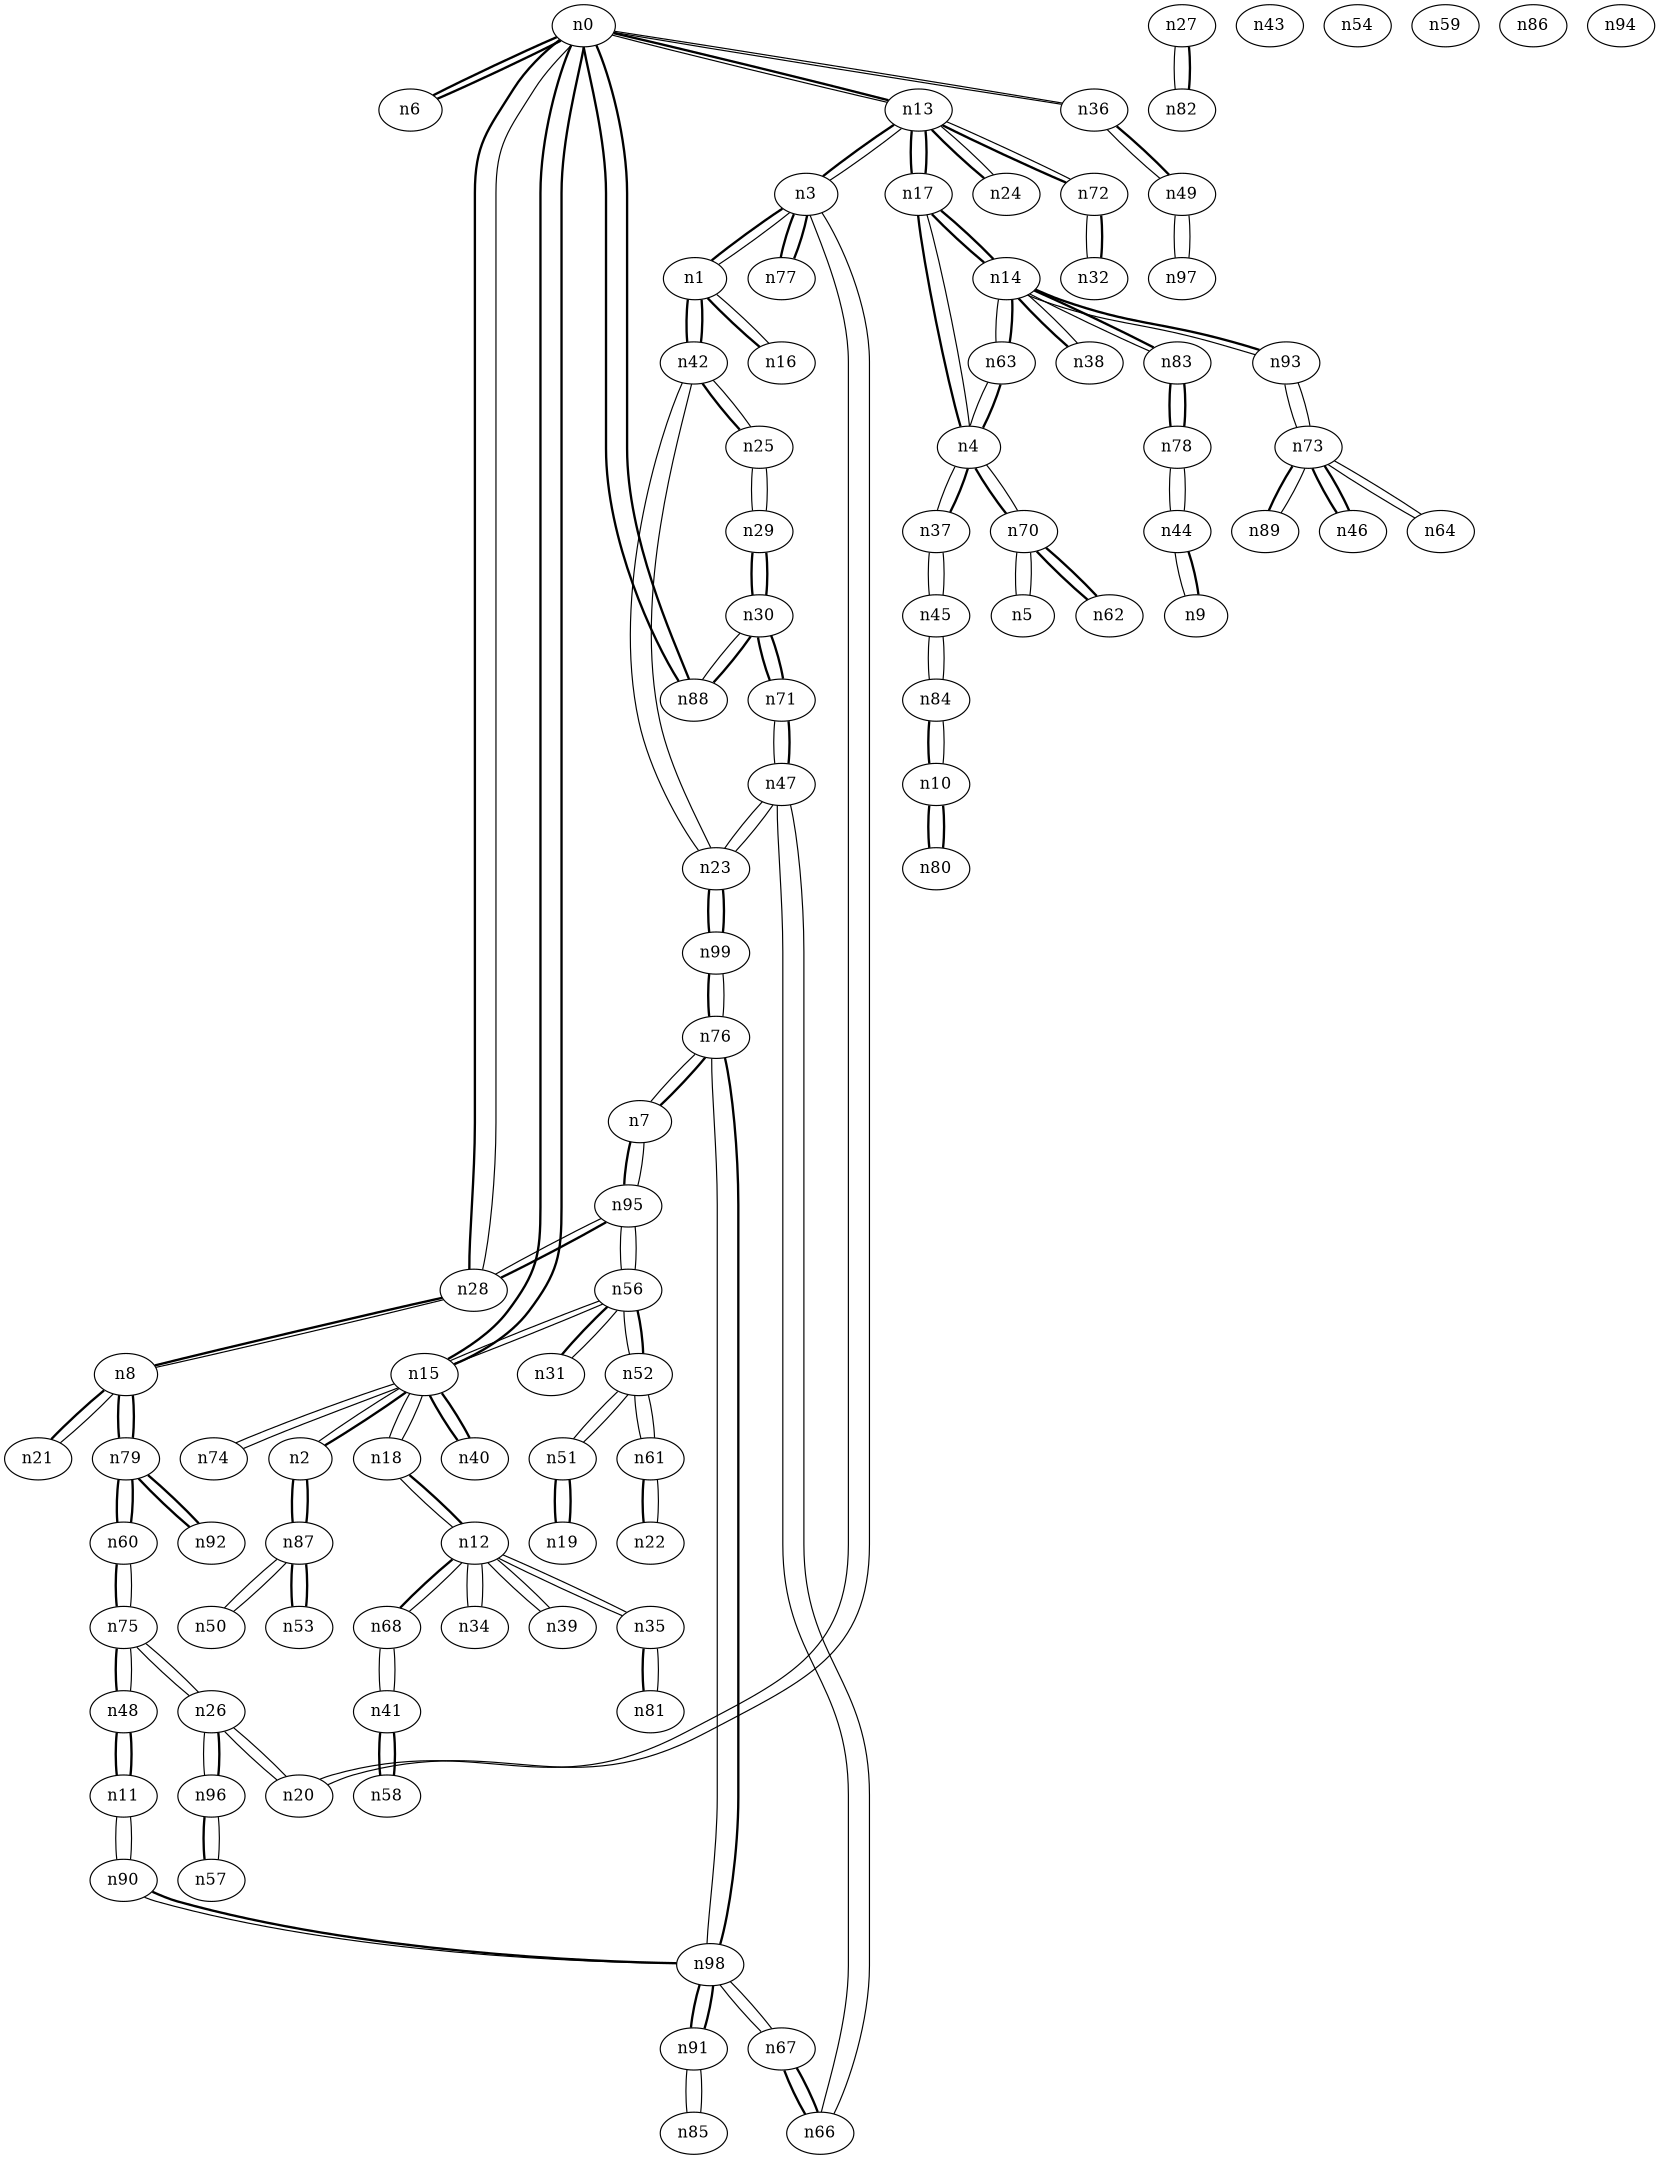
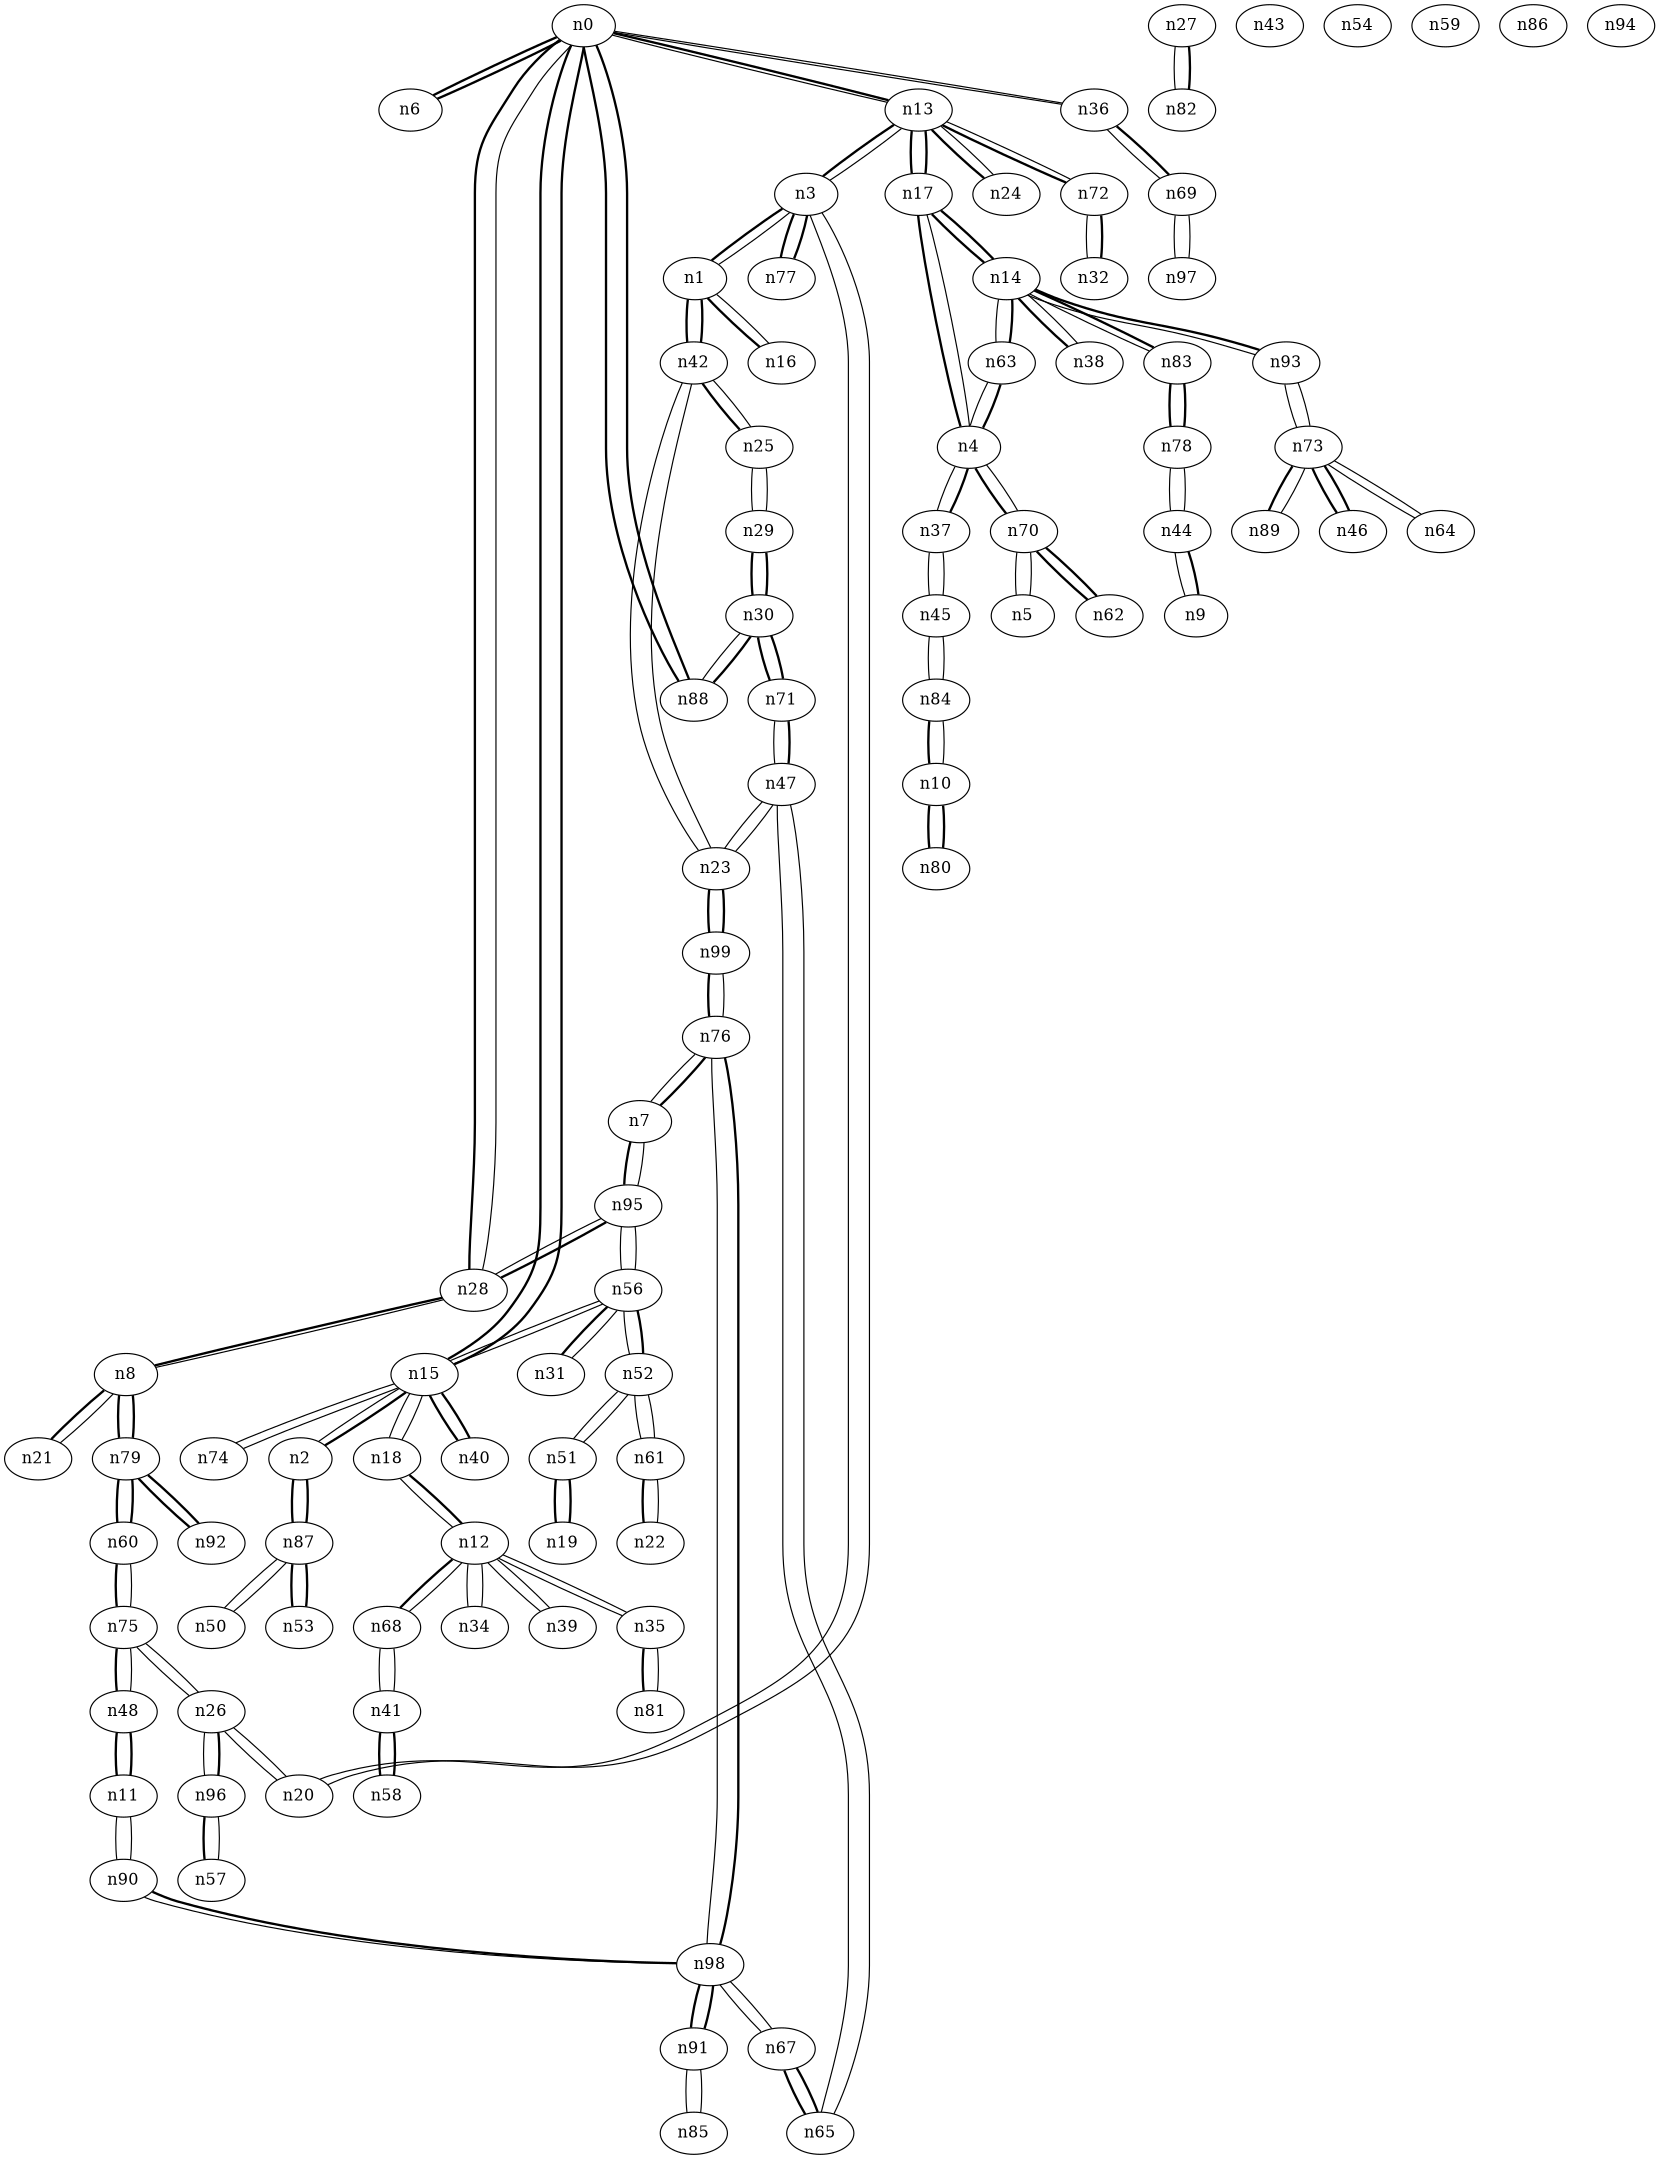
node "n49": label "n49" -> "n69"
node "n66": label "n66" -> "n65"
